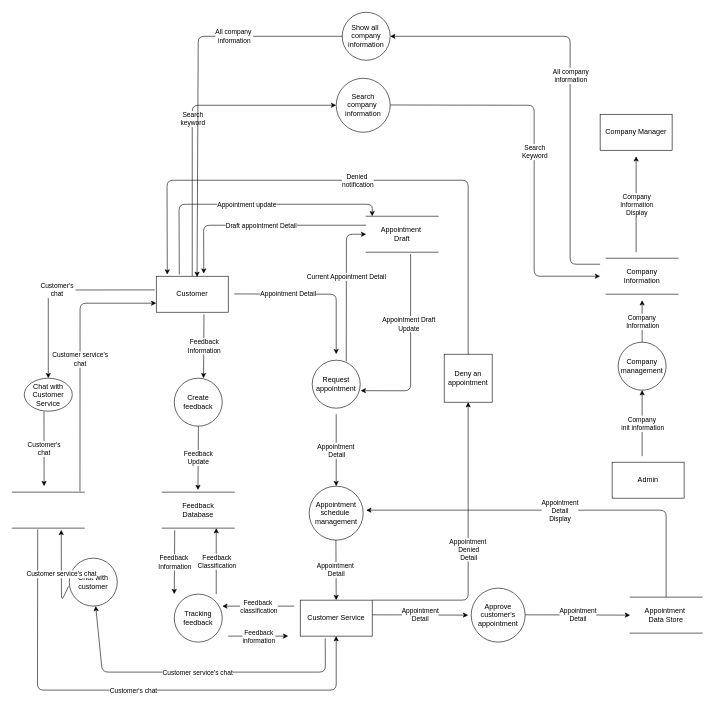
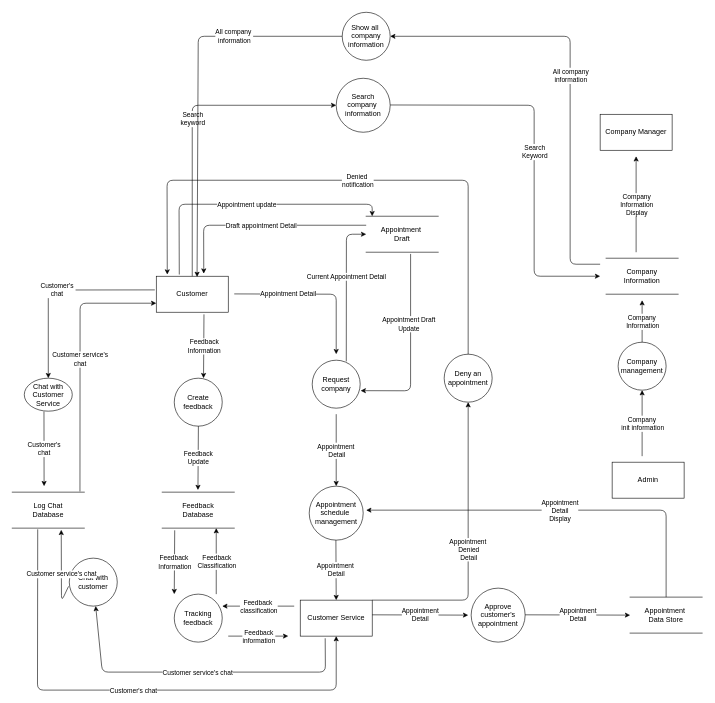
node "Deny an appointment": shape rectangle -> ellipse
node "Request appointment": label "Request appointment" -> "Request company"
node "Log Chat Database": added
